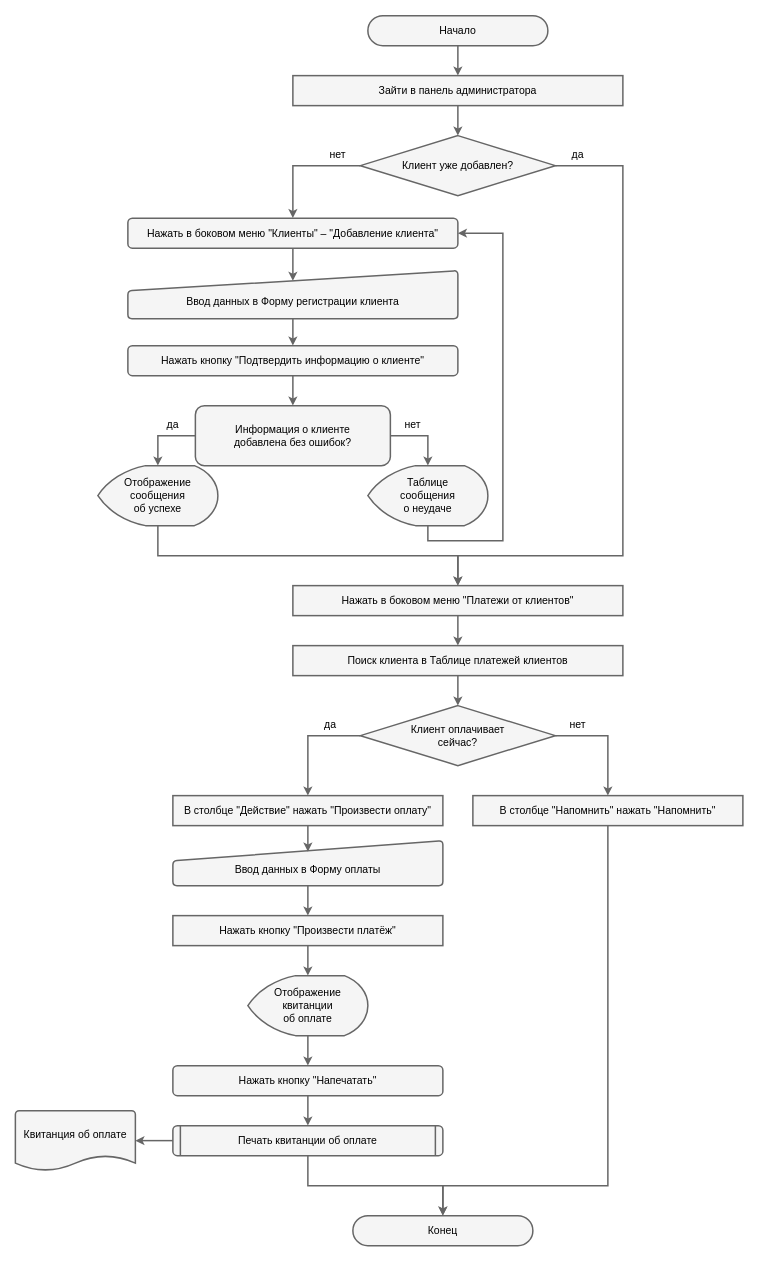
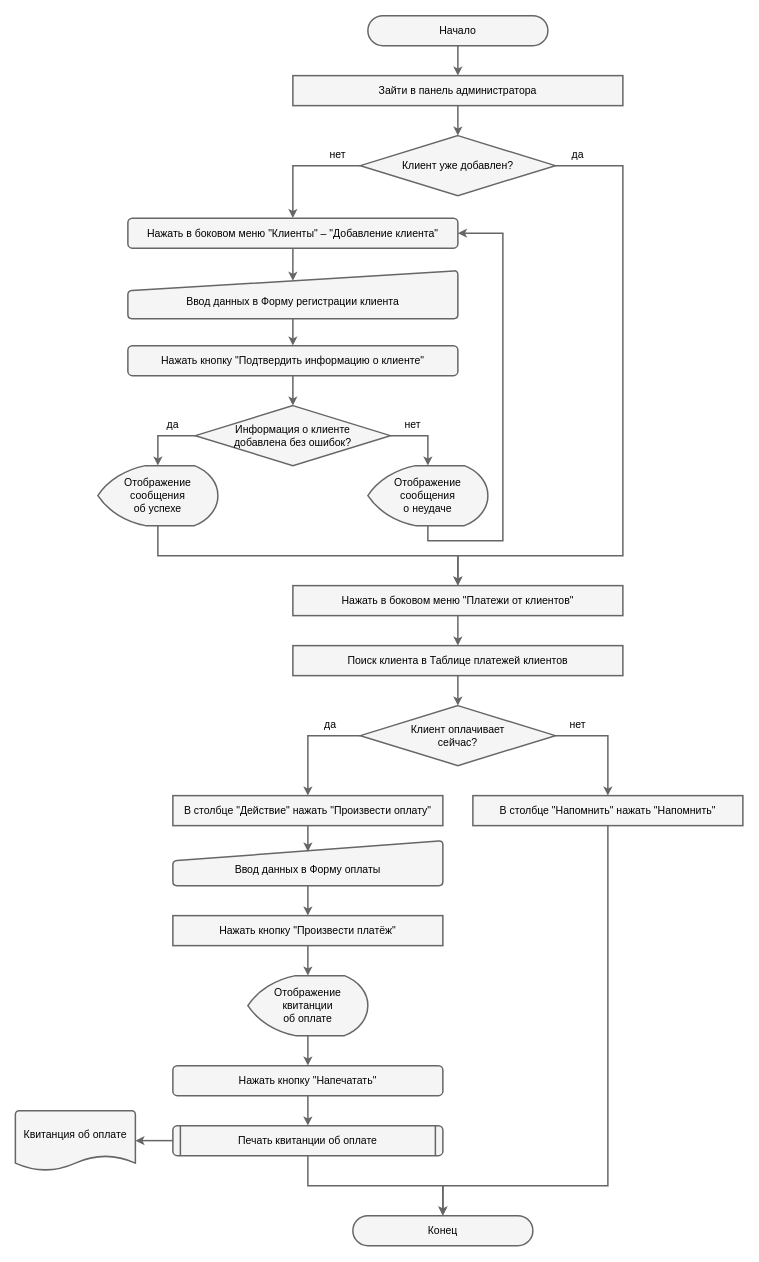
node "Информация о клиентедобавлена без ошибок?": shape rounded rectangle -> diamond
node "Таблицесообщенияо неудаче": label "Таблицесообщенияо неудаче" -> "Отображениесообщенияо неудаче"
